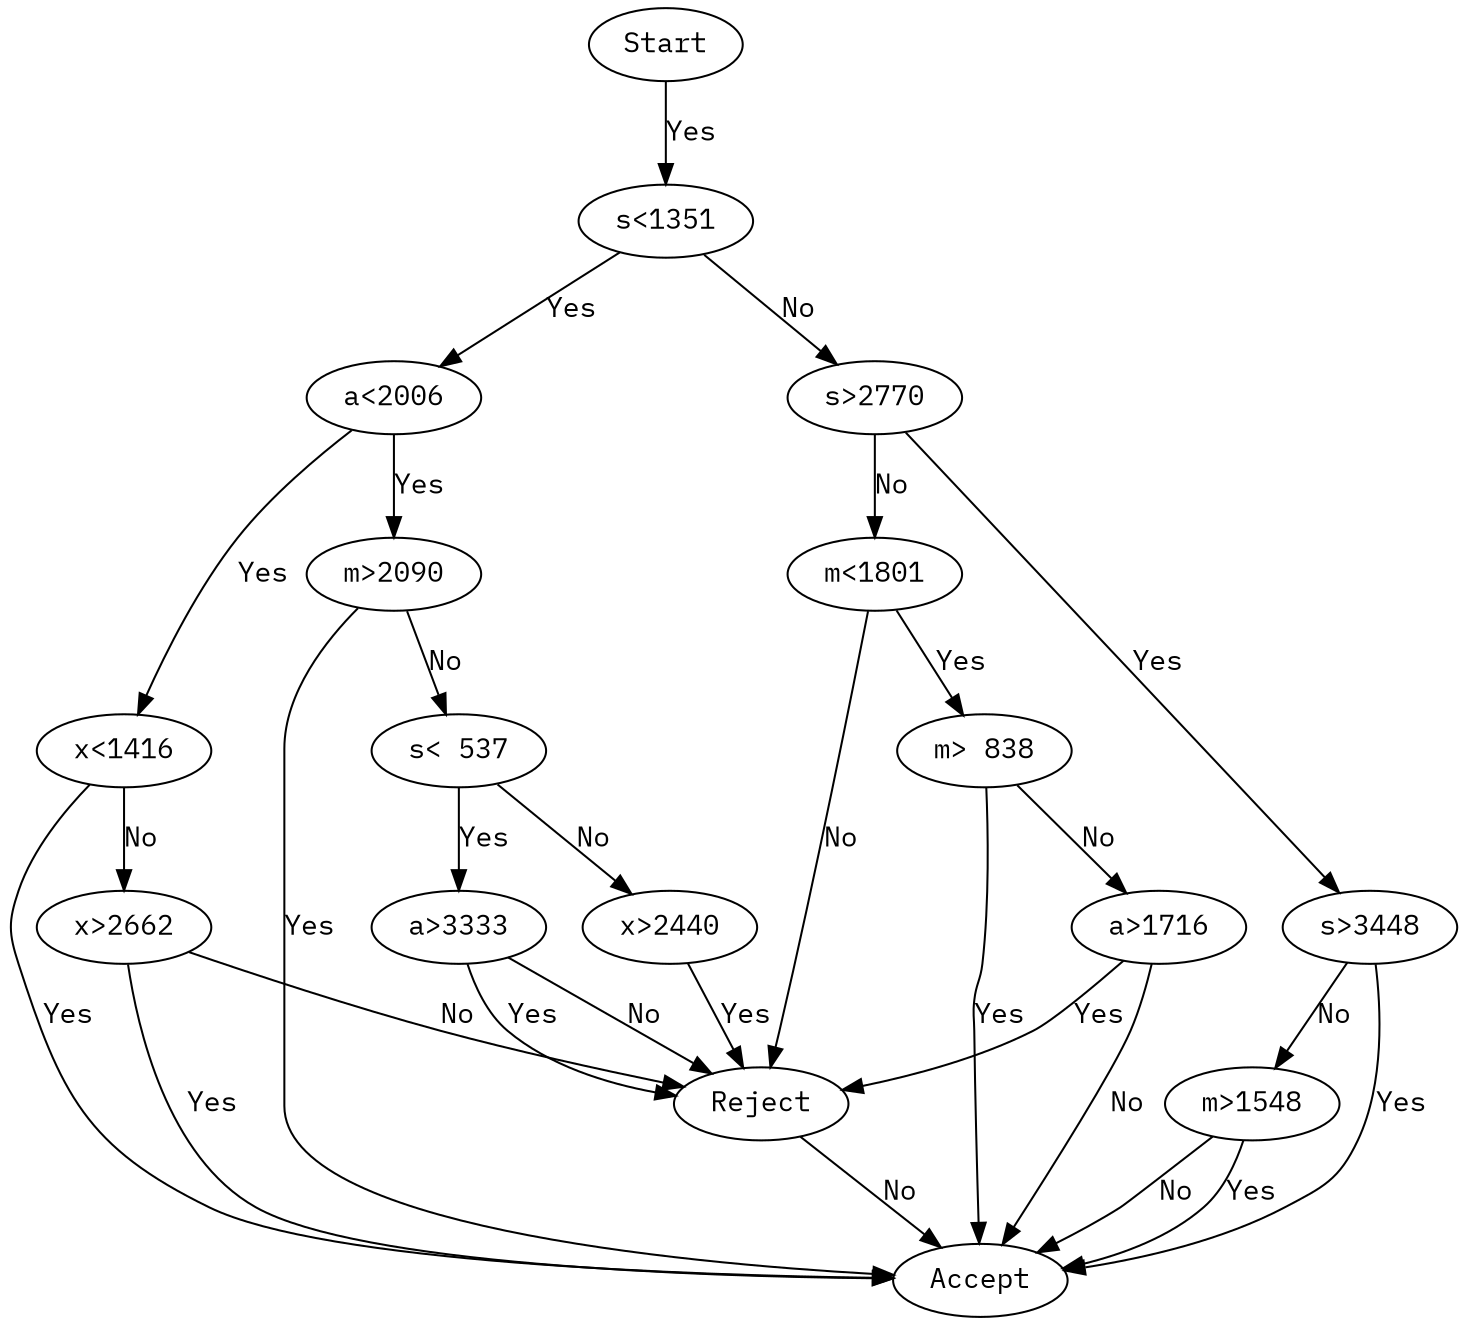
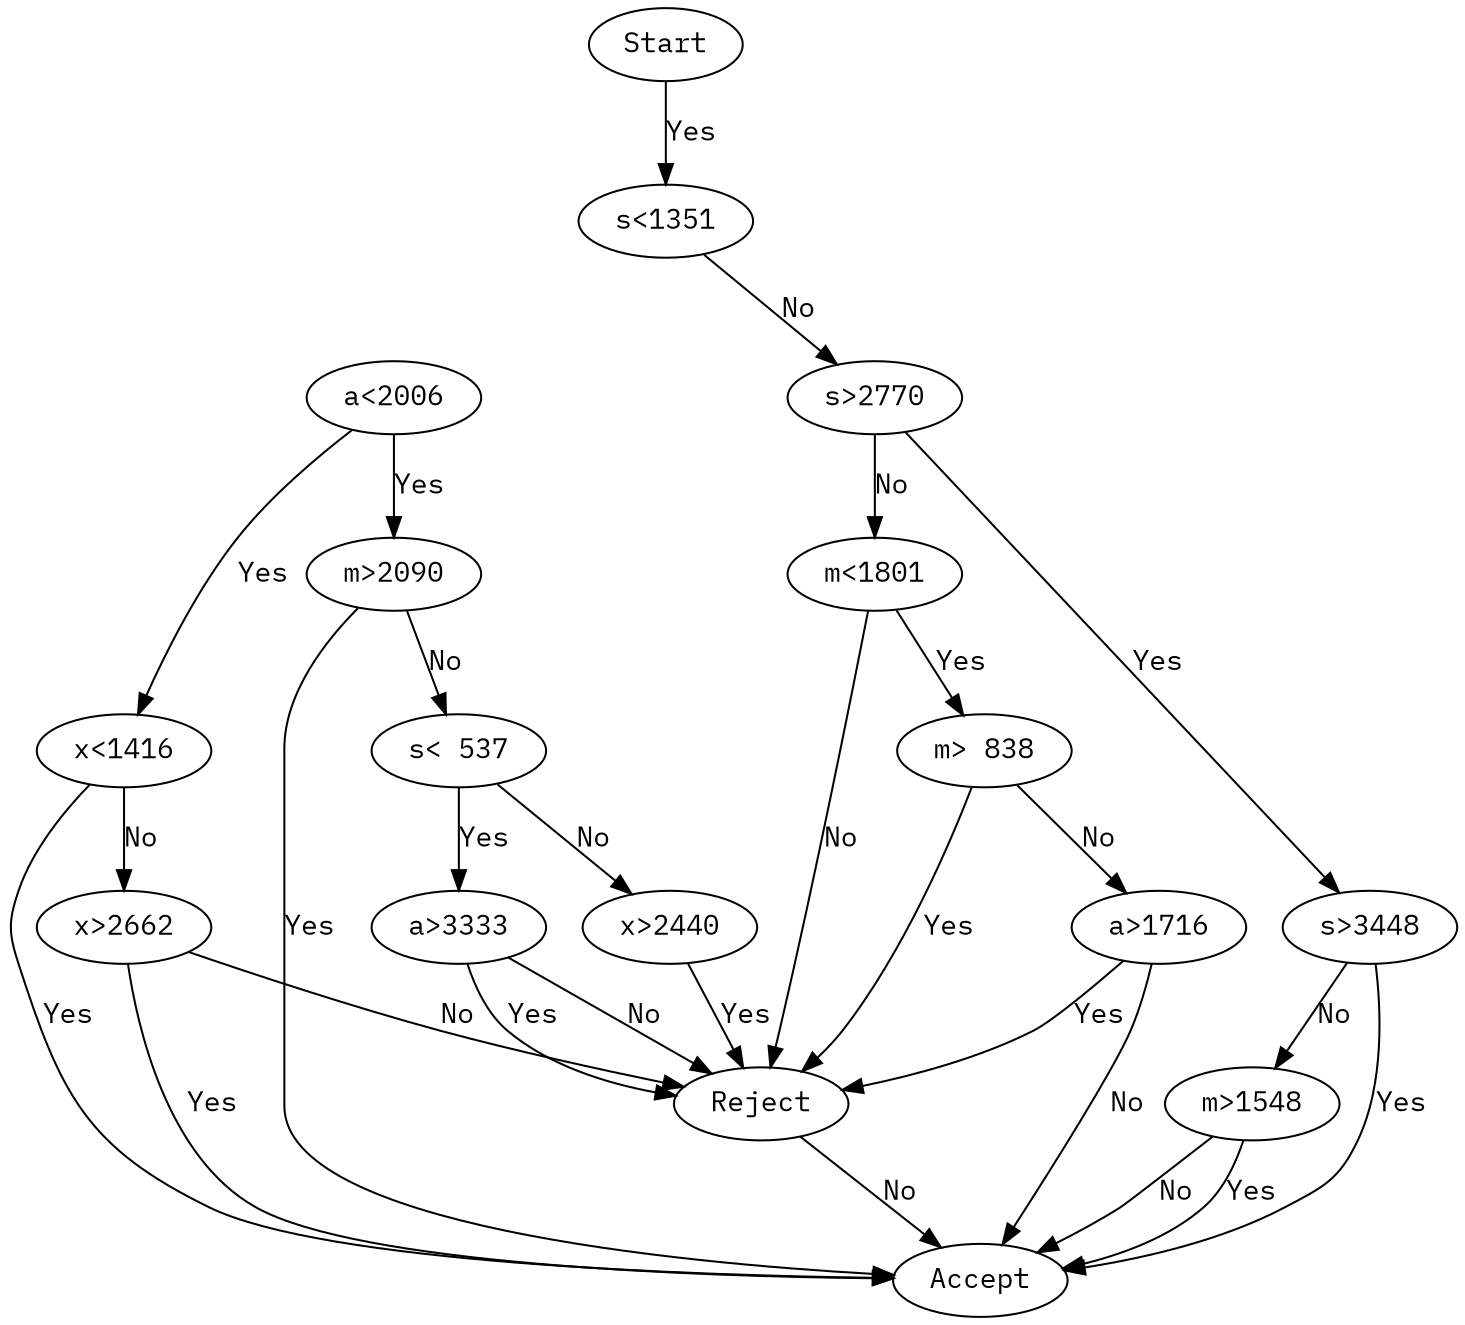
edge "s<1351" -> "a<2006": removed, label "Yes"
edge "m> 838" -> "Accept": now "m> 838" -> "Reject"
